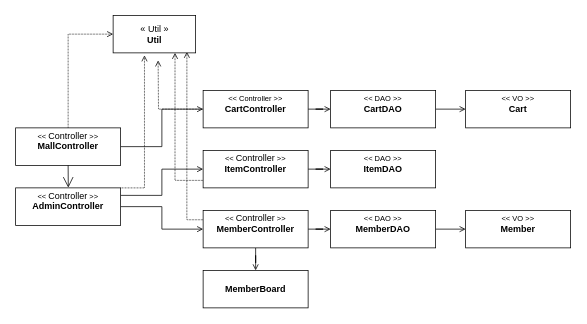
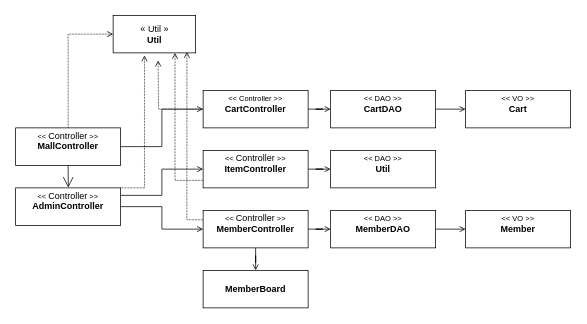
node "<< DAO >> ItemDAO": label "<< DAO >> ItemDAO" -> "<< DAO >> Util"
